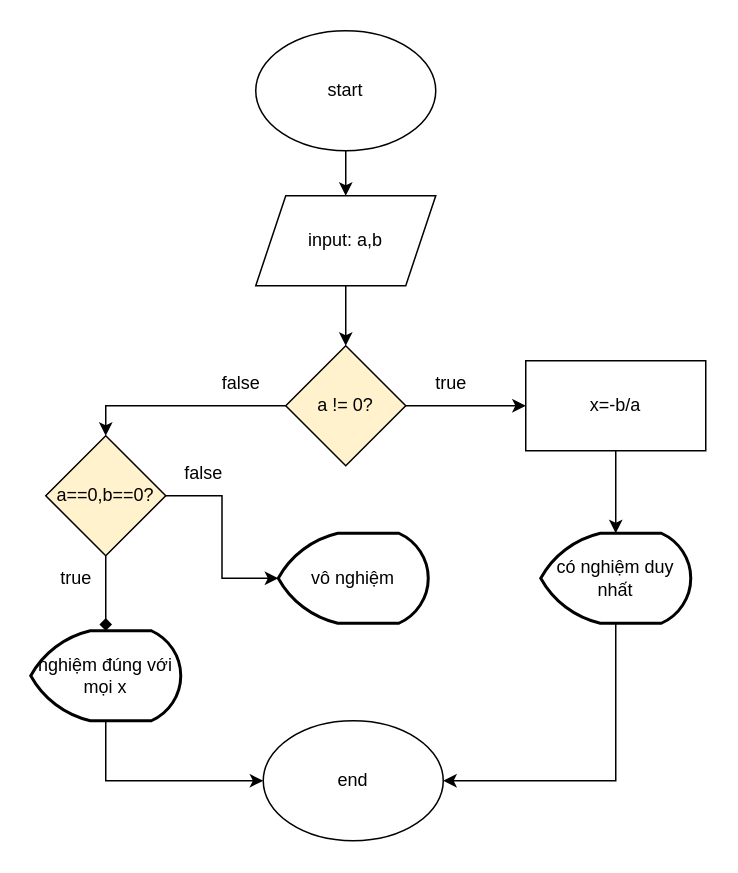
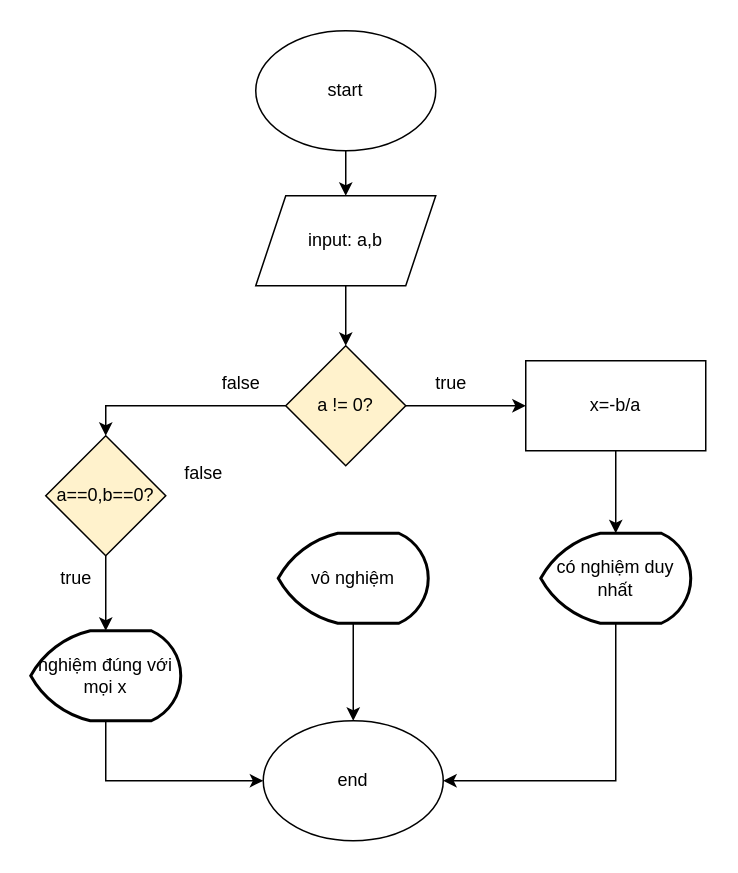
edge "a==0,b==0?" -> "vô nghiệm": removed
edge "a==0,b==0?" -> "nghiệm đúng với mọi x": arrowhead diamond -> classic
edge "vô nghiệm" -> "end": added
